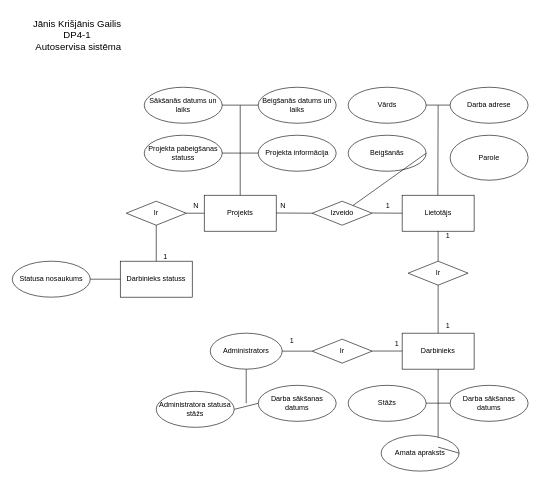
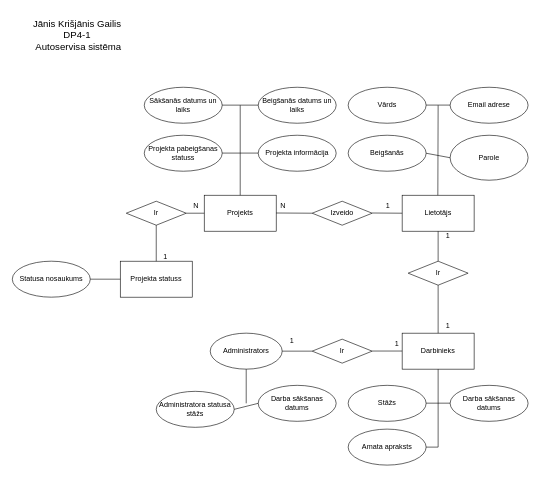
node "Darba adrese": label "Darba adrese" -> "Email adrese"
edge "Beigšanās" -- "Izveido": now "Beigšanās" -- "Parole"
node "Darbinieks statuss": label "Darbinieks statuss" -> "Projekta statuss"
node "Amata apraksts": moved (420, 453) -> (387, 447)
